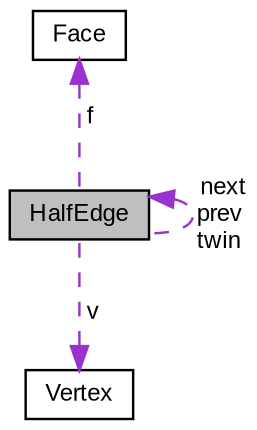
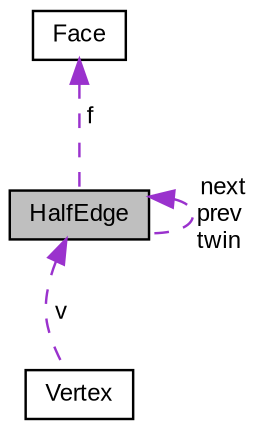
edge "HalfEdge" -> "Vertex": reversed
